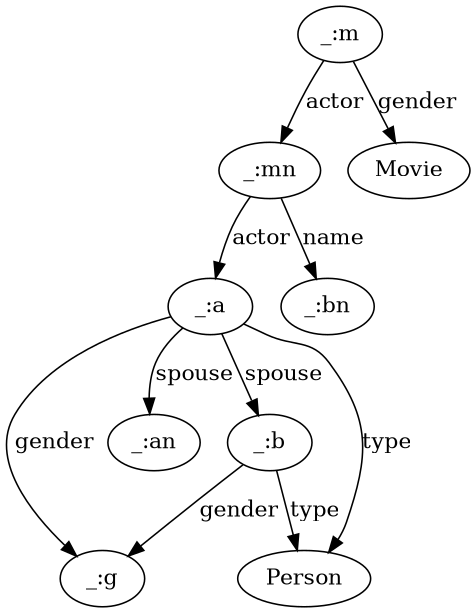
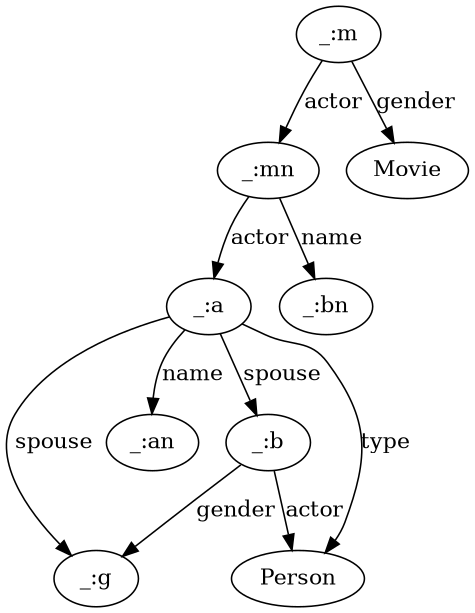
edge "_:a" -> "_:an": label "spouse" -> "name"
edge "_:a" -> "_:g": label "gender" -> "spouse"
edge "_:b" -> "Person": label "type" -> "actor"
